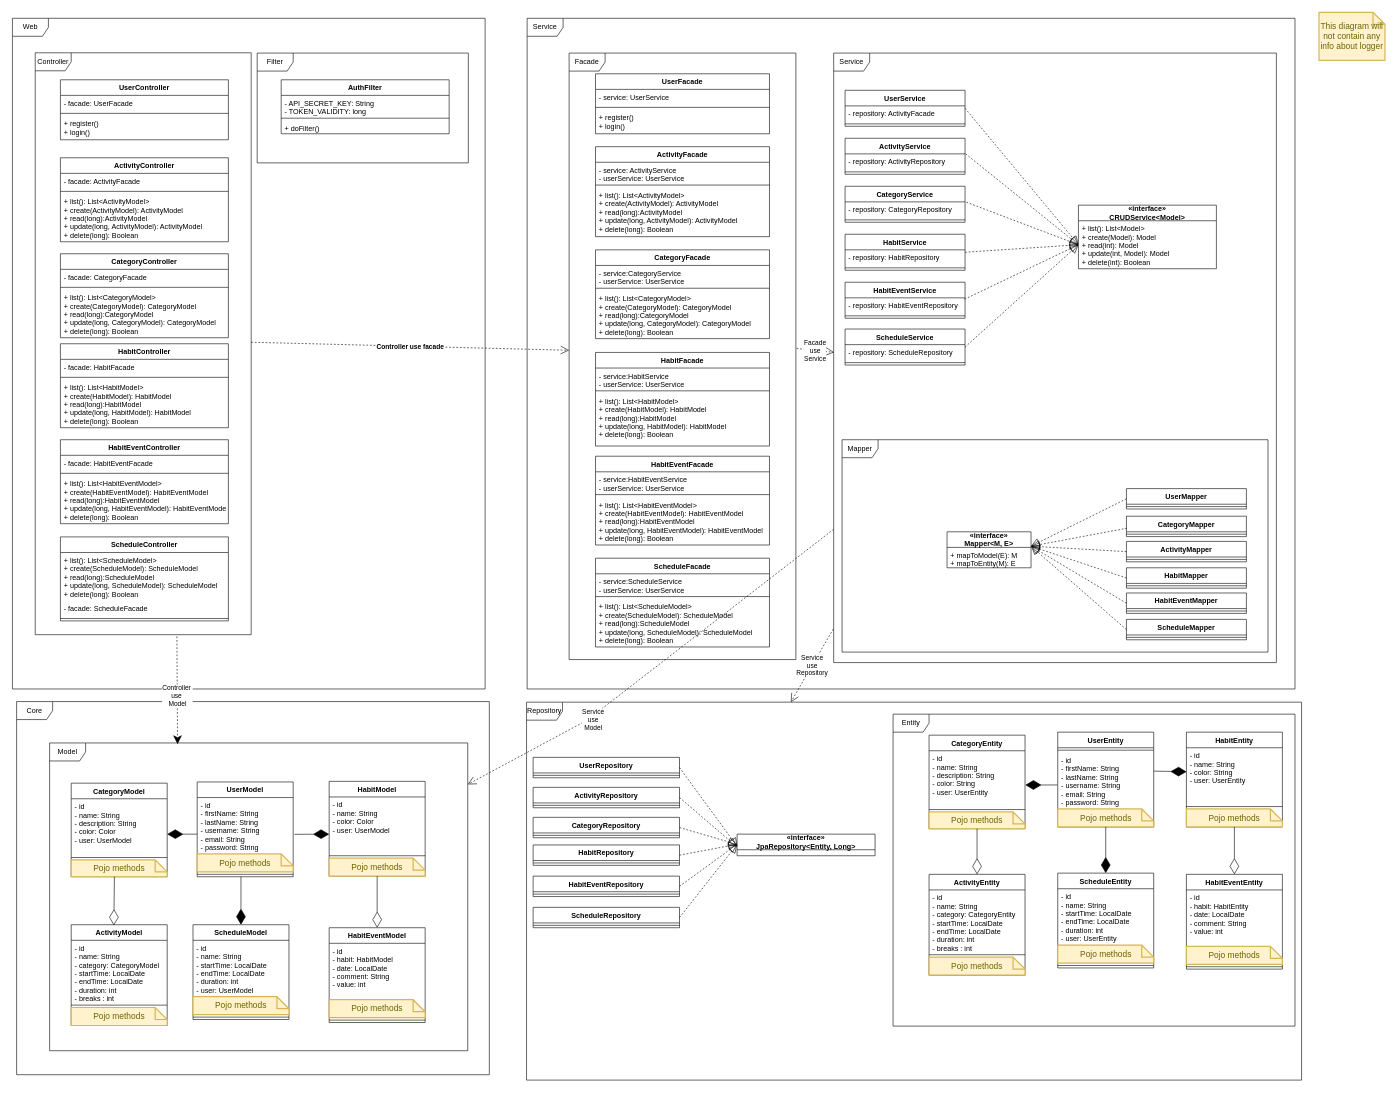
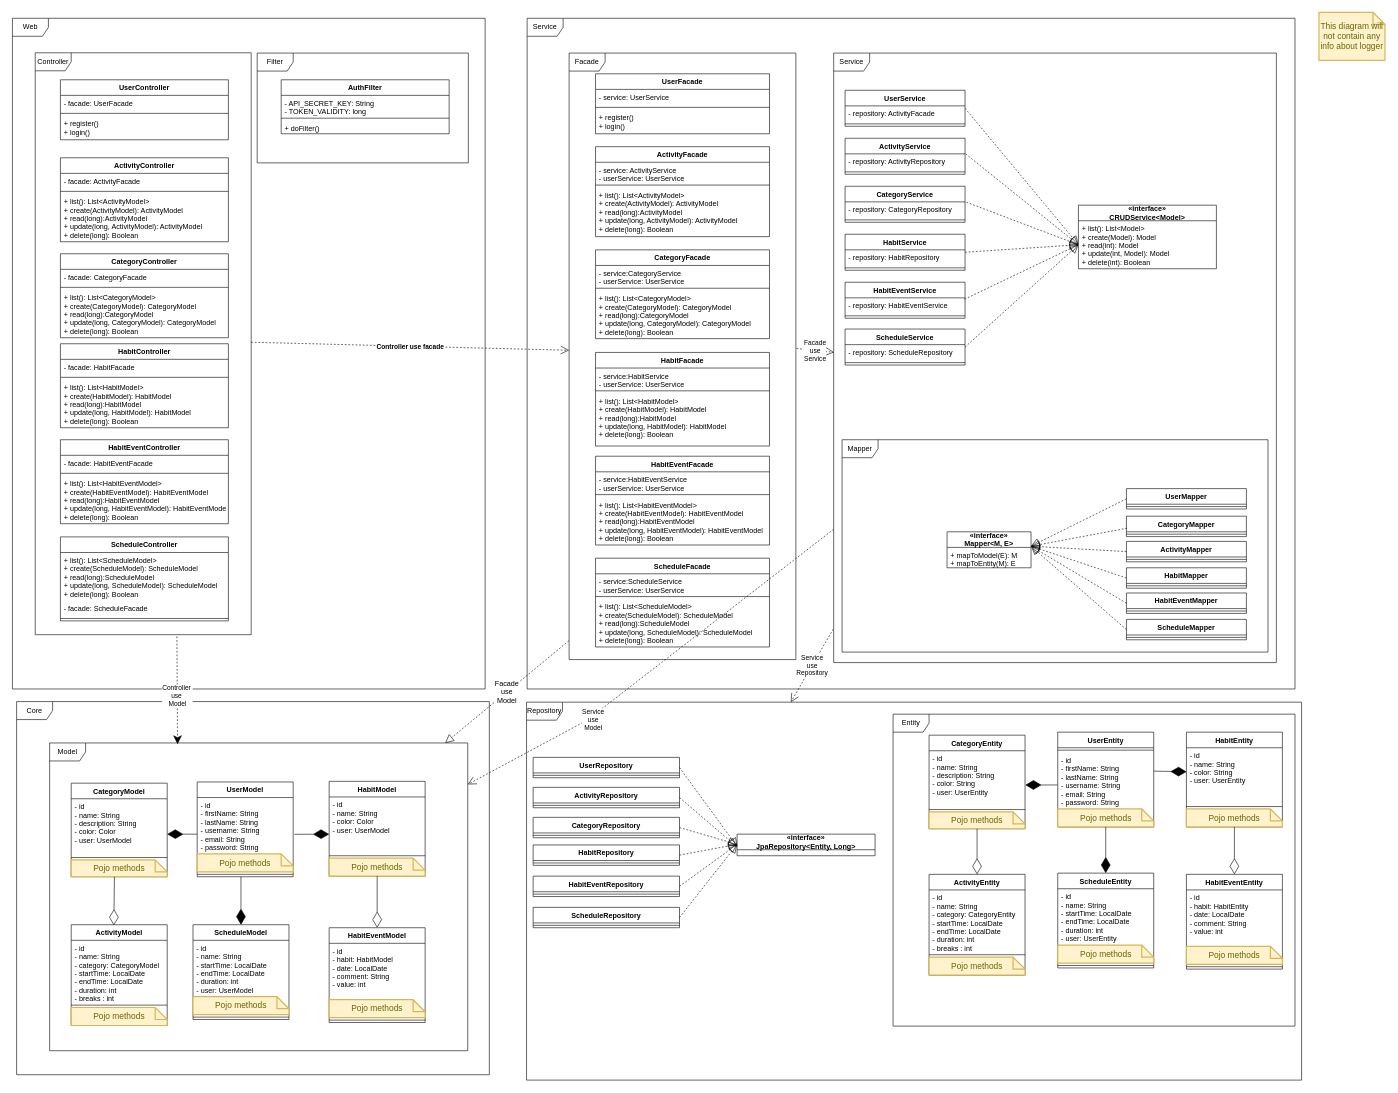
node "- repository: HabitEventRepository": label "- repository: HabitEventRepository" -> "- repository: HabitEventService"
edge "Facade" -> "Model": added, label "Facade use Model"
